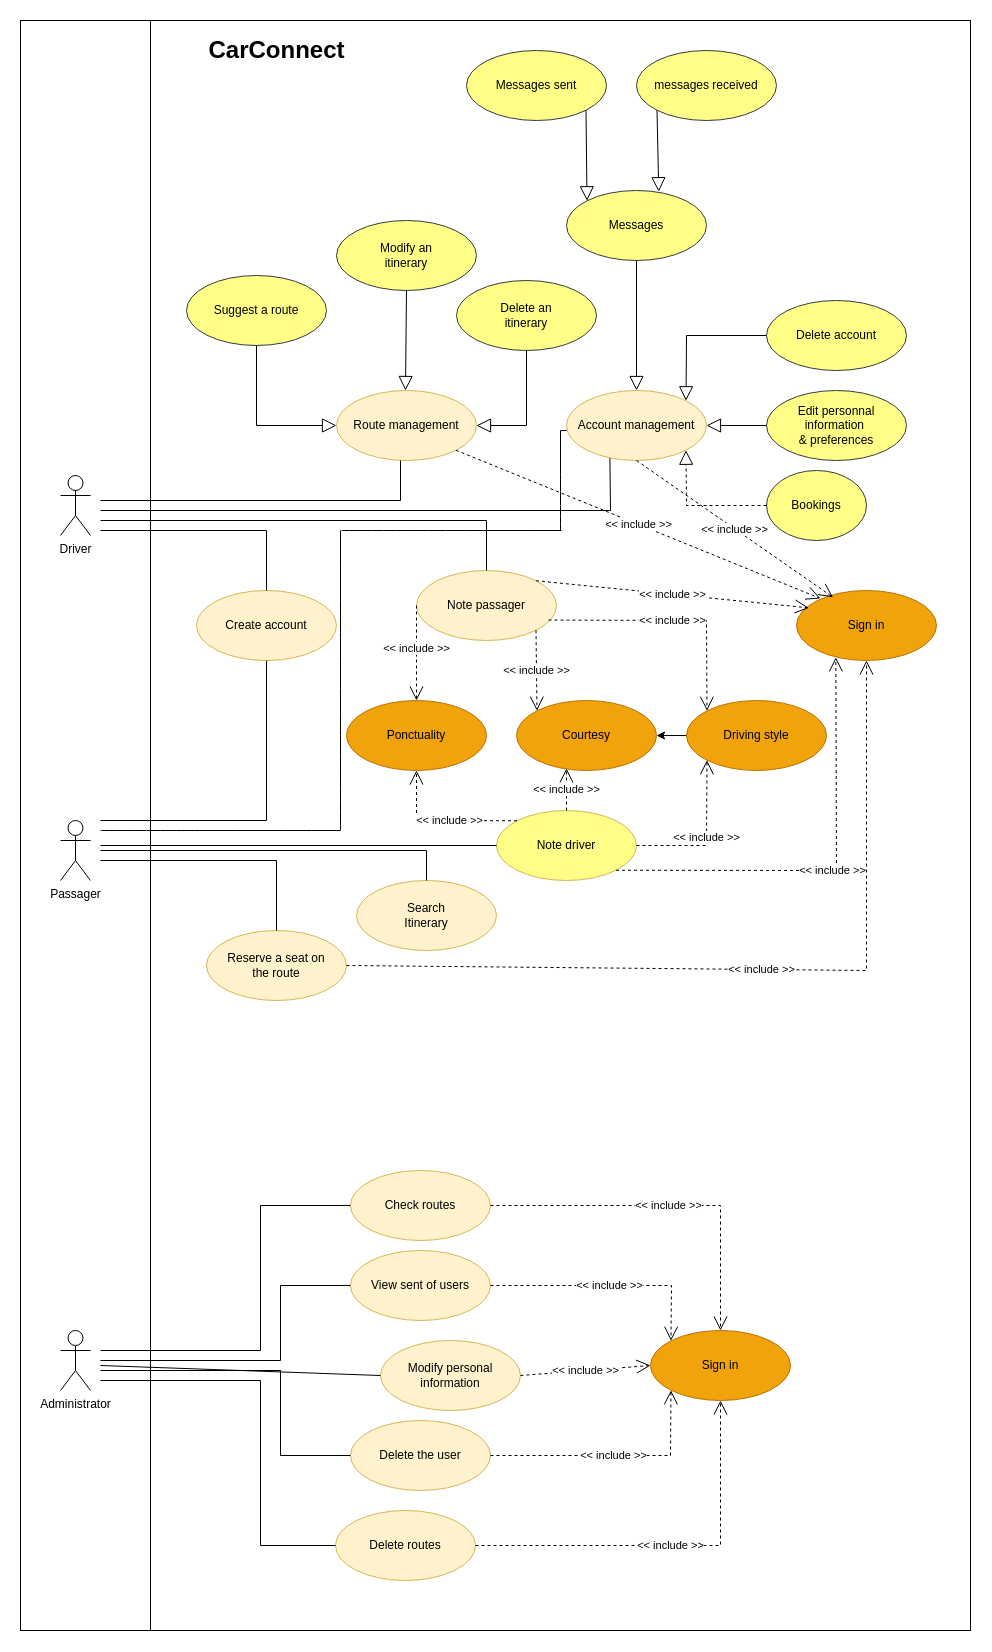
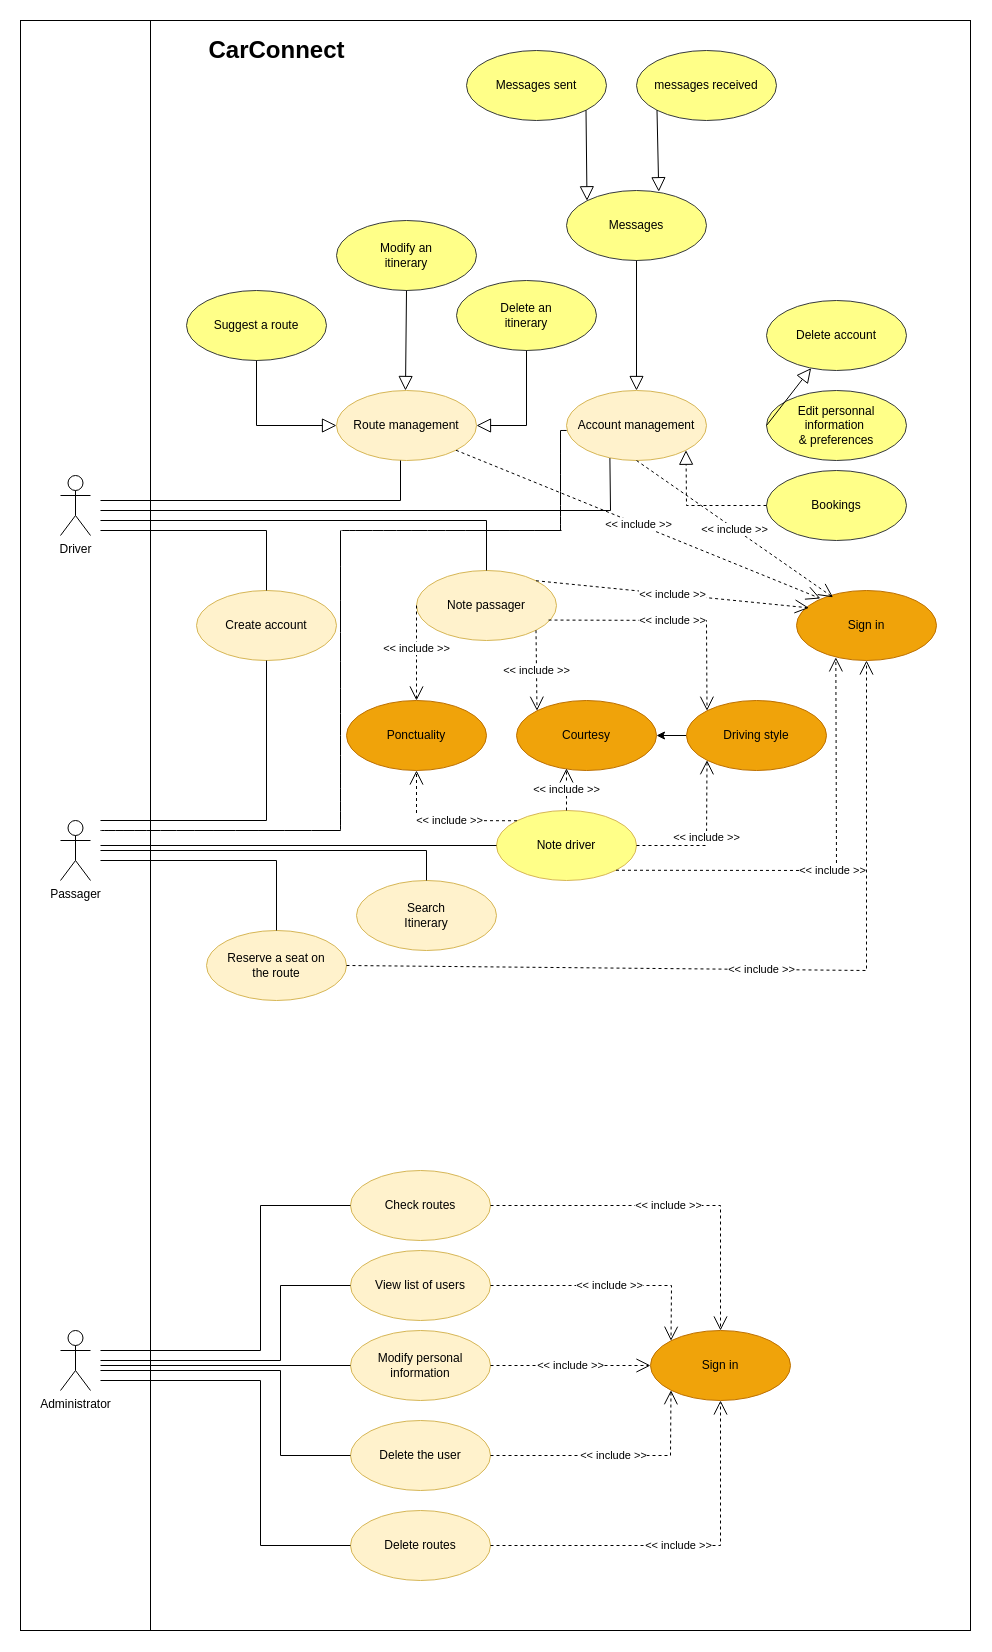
node "Suggest a route": moved (257, 311) -> (257, 326)
edge "Delete account" -> "Account management": removed
edge "Edit personnal information & preferences" -> "Account management": now "Edit personnal information & preferences" -> "Delete account"
node "Bookings": size 100x70 -> 140x70
node "View sent of users": label "View sent of users" -> "View list of users"
node "Modify personal information": moved (451, 1376) -> (421, 1366)
node "Delete routes": moved (406, 1546) -> (421, 1546)
